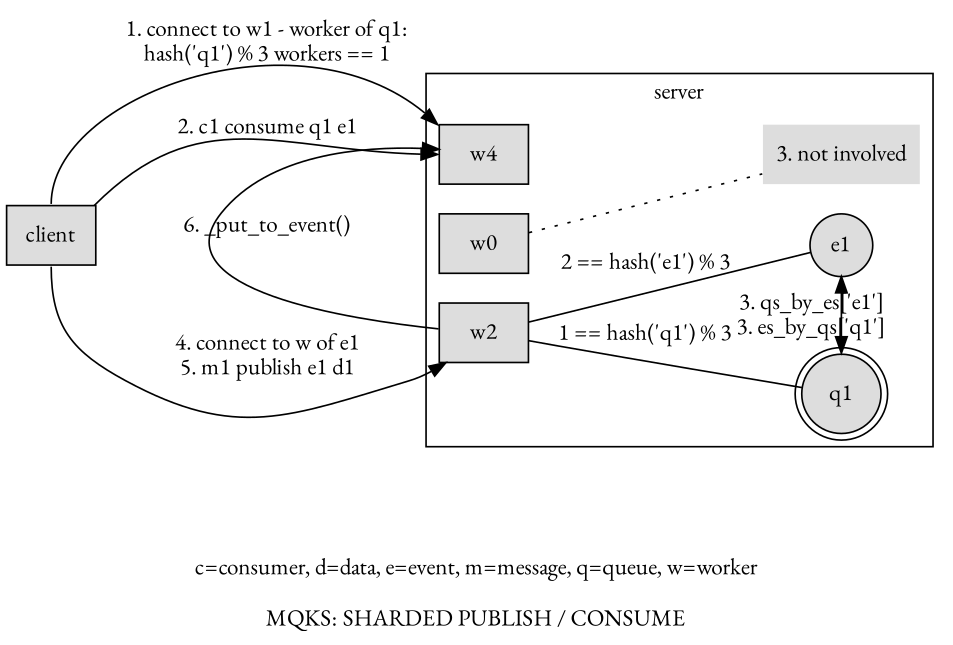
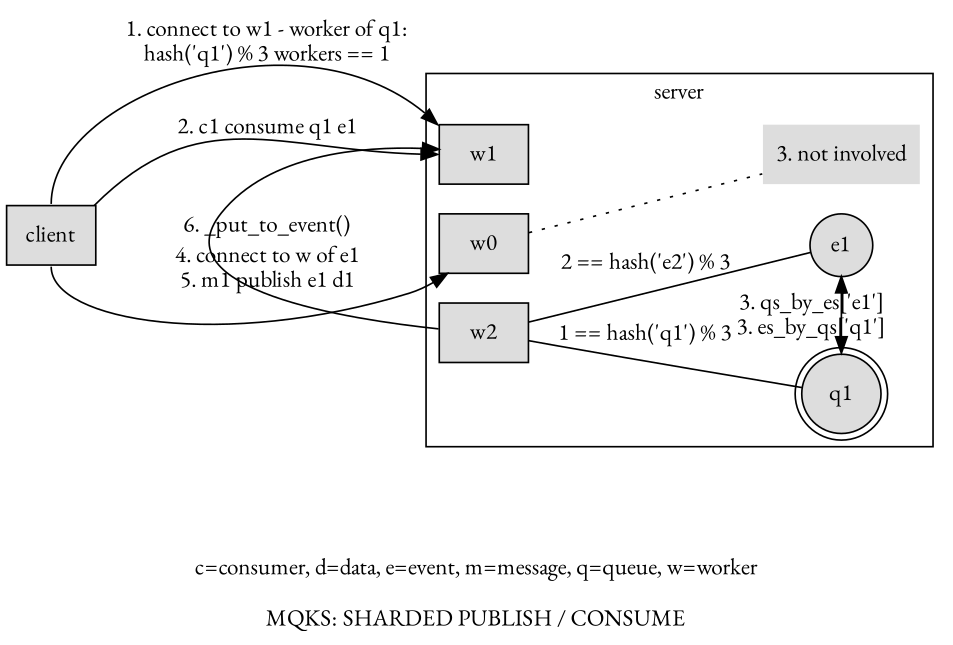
node "w4": label "w4" -> "w1"
edge "e1" -- "w2": label "2 == hash('e1') % 3" -> "2 == hash('e2') % 3"
edge "client" -> "w2": now "client" -> "w0"
